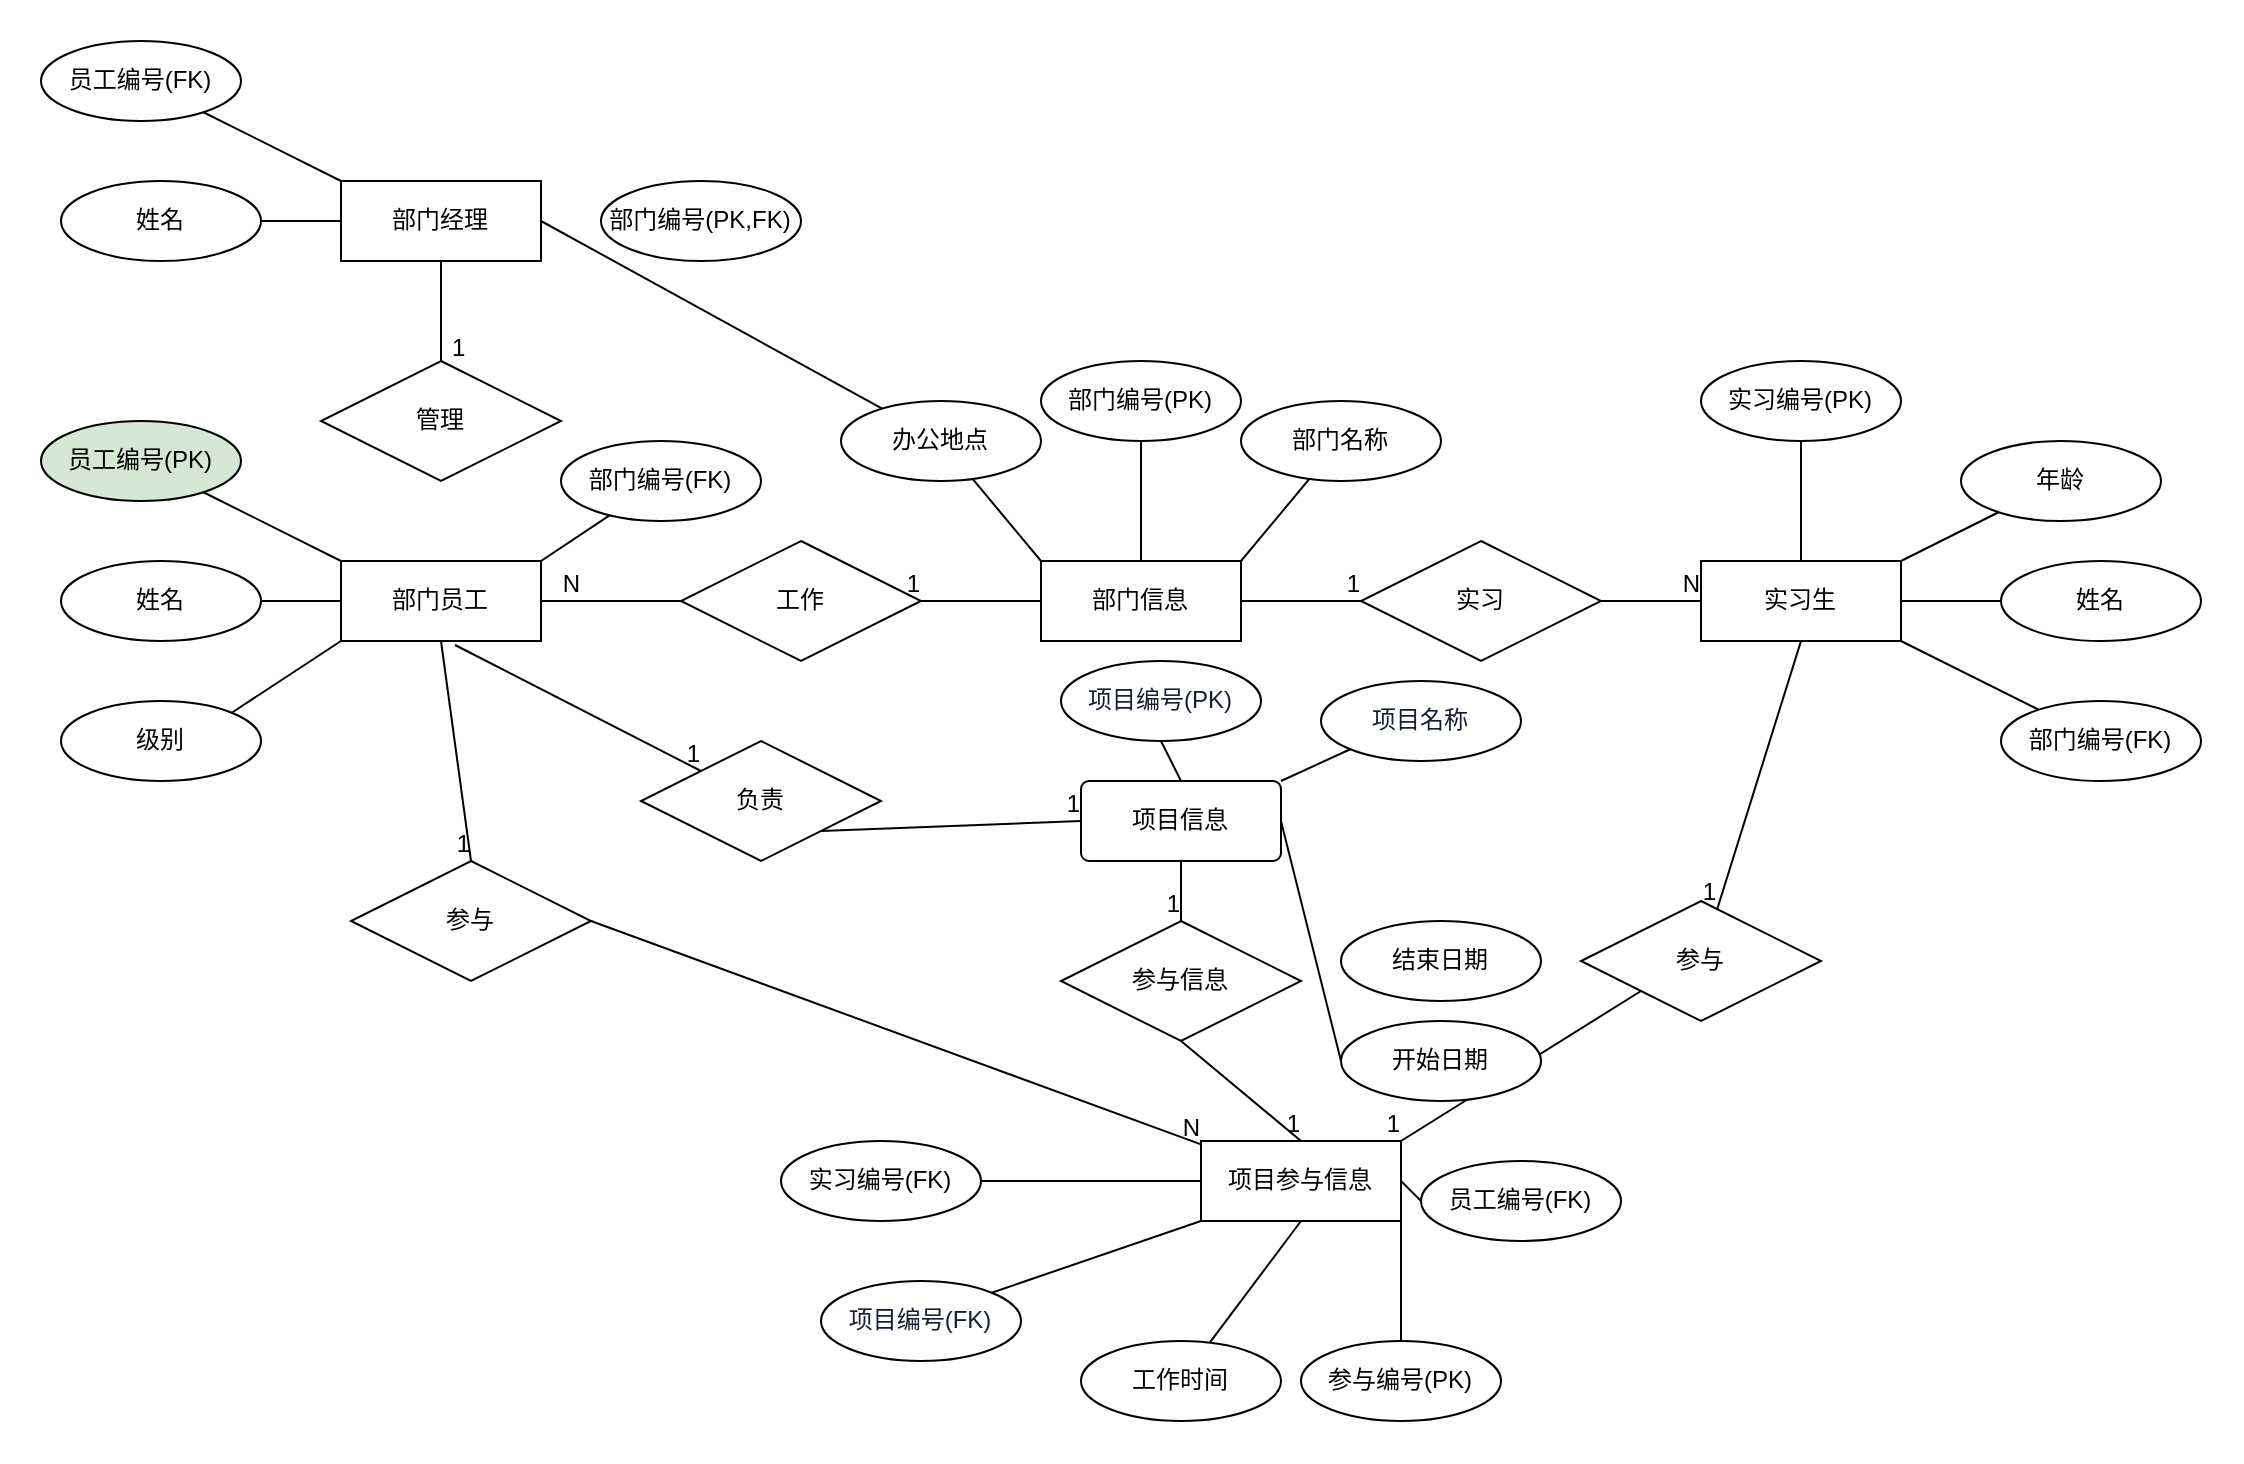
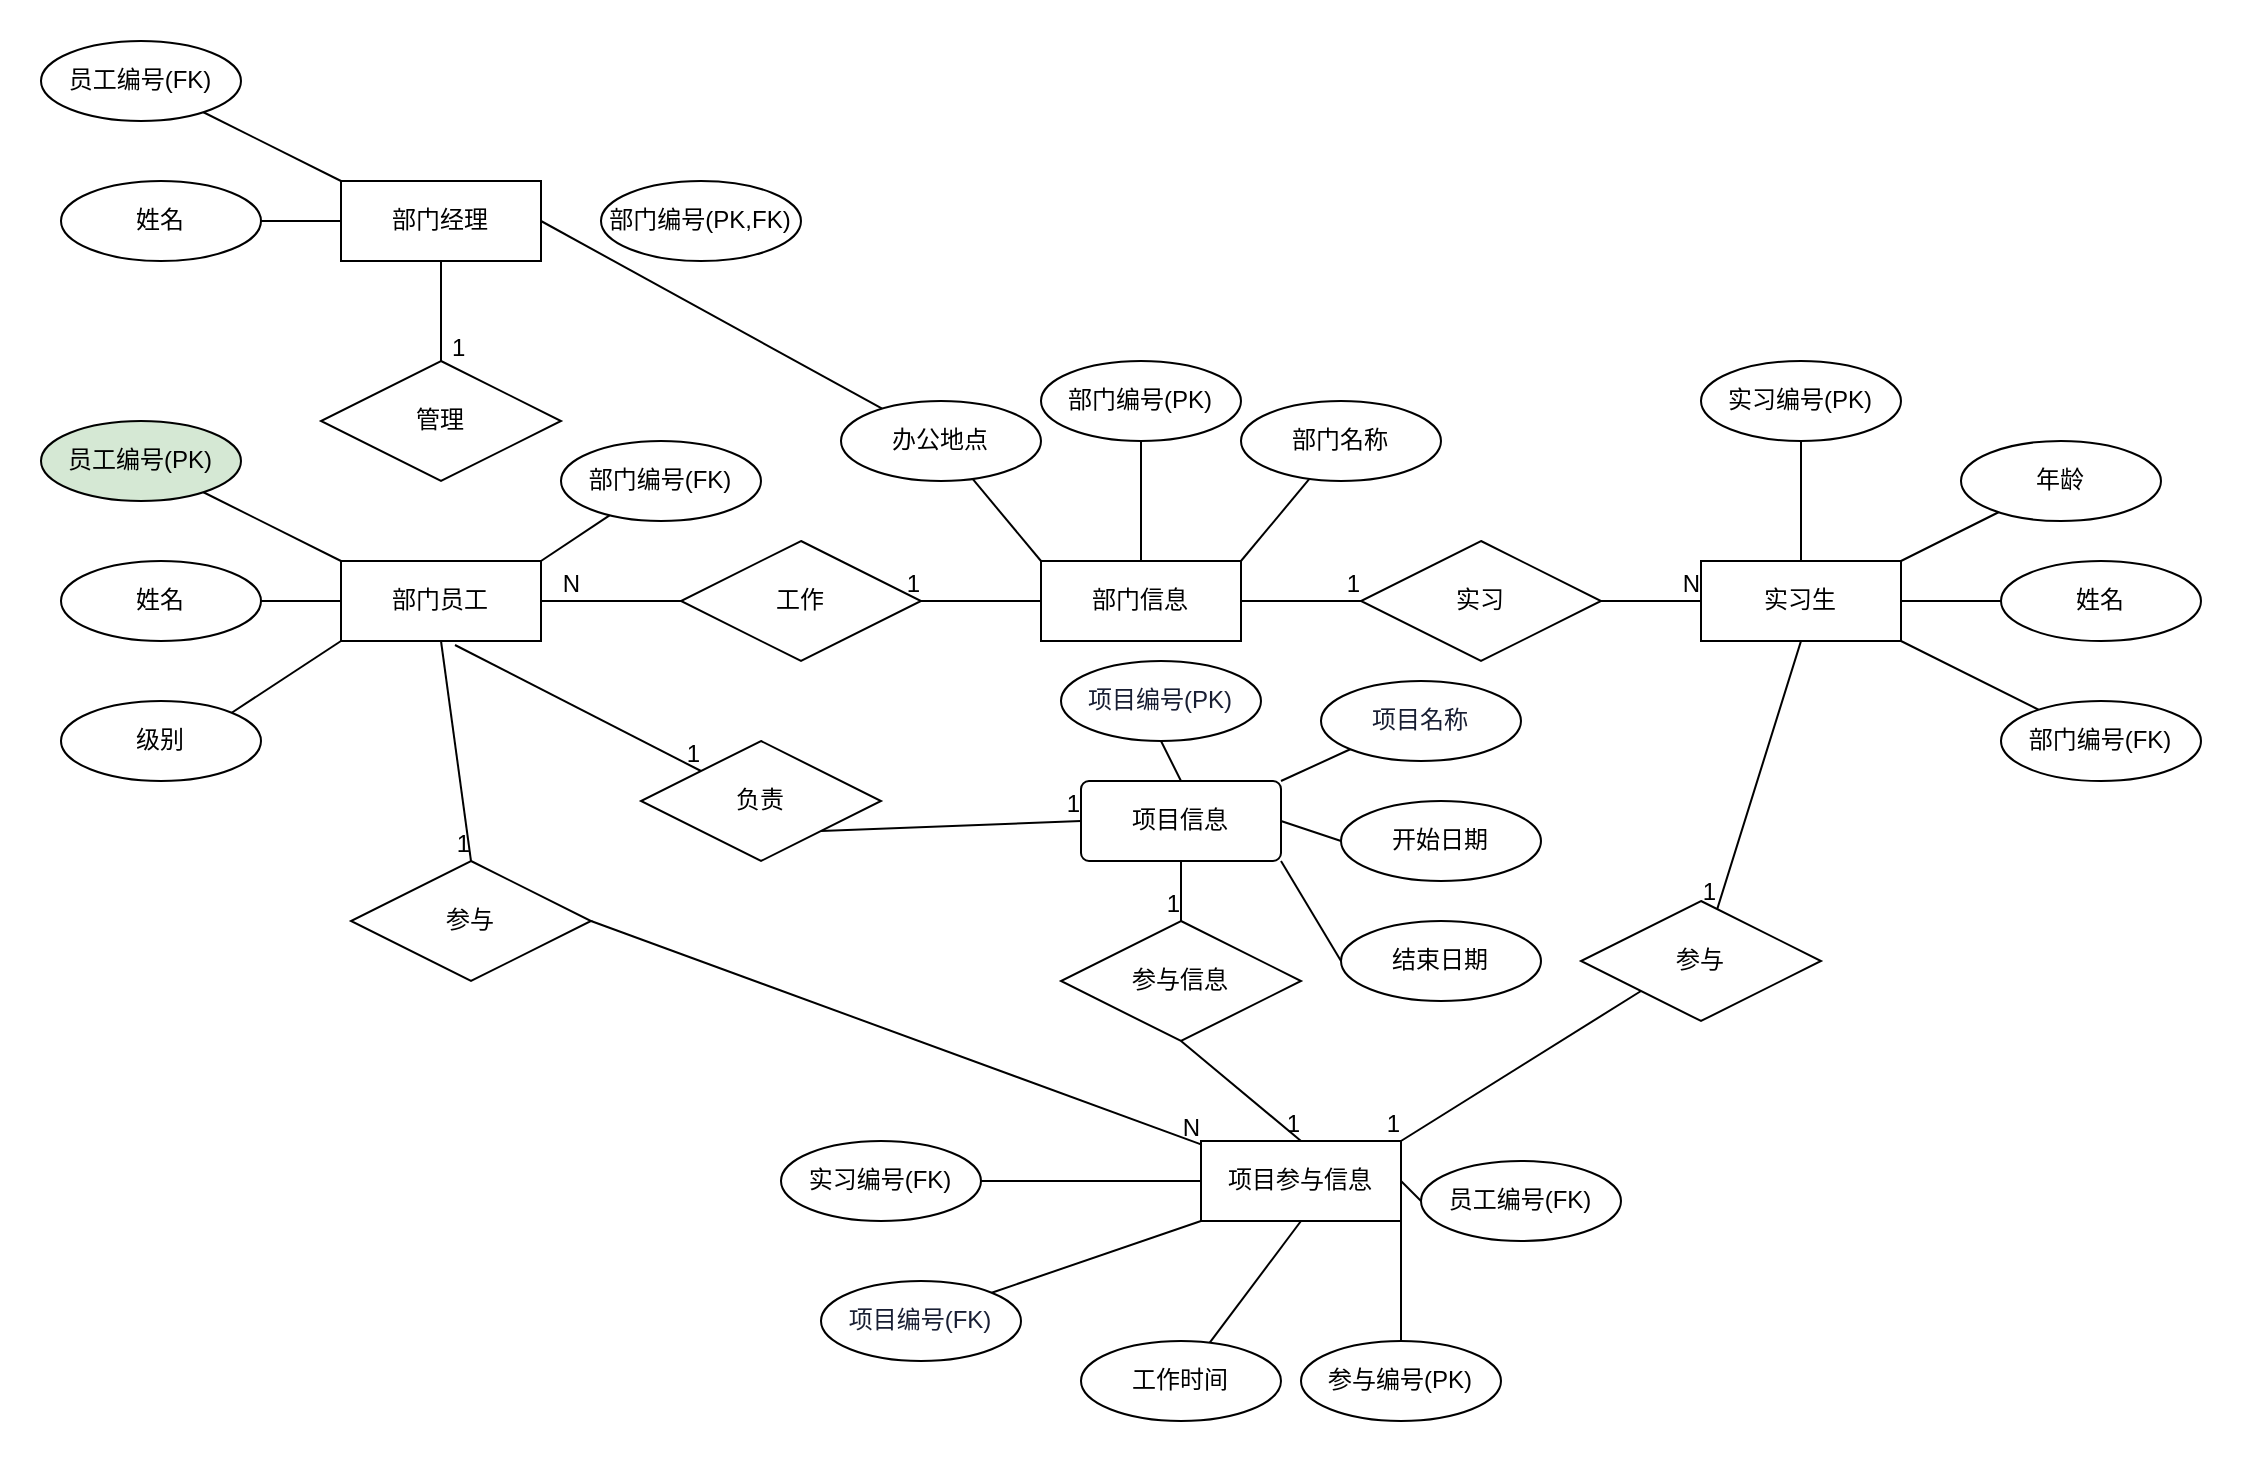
edge "项目信息" -- "结束日期": added
node "开始日期": moved (1441, 1061) -> (1441, 841)
